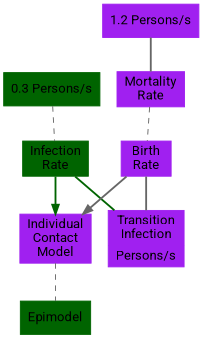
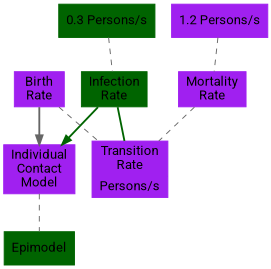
edge "1.2 Persons/s" -- "Mortality Rate": style bold -> dashed
edge "Mortality Rate" -- "Birth Rate": now "Mortality Rate" -- "Transition"
edge "Birth Rate" -- "Transition": style bold -> dashed
node "Transition": text "Infection" -> "Rate"
